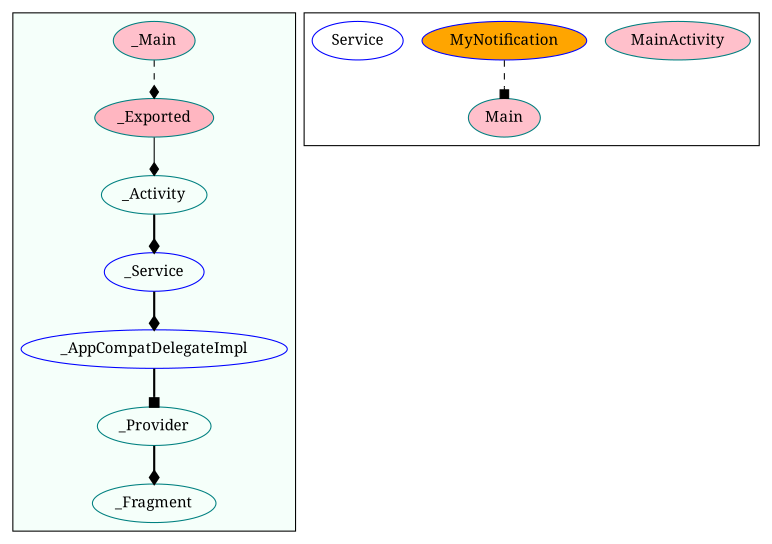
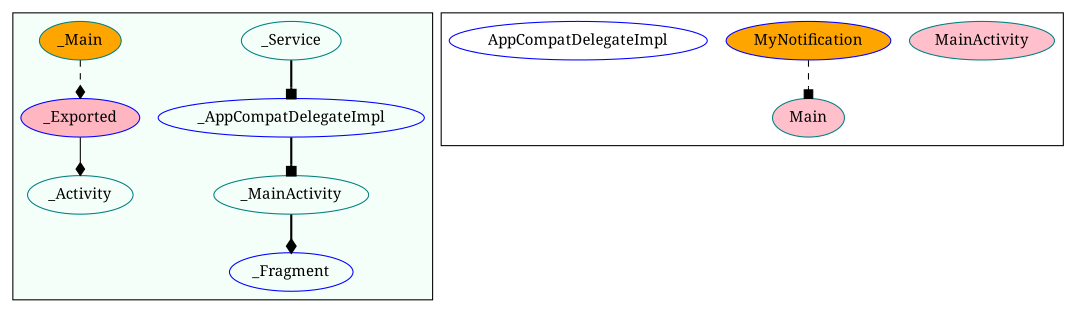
node "_Main": fillcolor pink -> orange
node "Service": label "Service" -> "AppCompatDelegateImpl"
node "_Exported": color teal -> blue
edge "_Activity" -> "_Service": removed
node "_Service": color blue -> teal
edge "_Service" -> "_AppCompatDelegateImpl": arrowhead diamond -> box
node "_Provider": label "_Provider" -> "_MainActivity"
node "_Fragment": color teal -> blue
